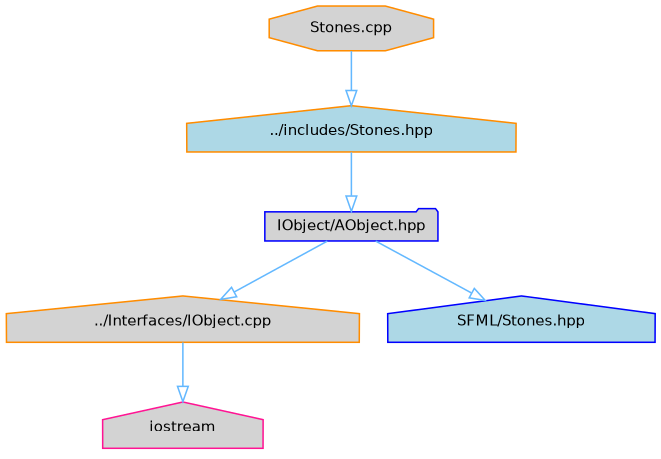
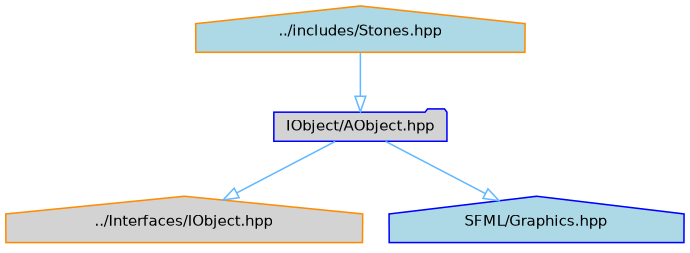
node "Stones.cpp": removed
node "../Interfaces/IObject.cpp": label "../Interfaces/IObject.cpp" -> "../Interfaces/IObject.hpp"
node "SFML/Stones.hpp": label "SFML/Stones.hpp" -> "SFML/Graphics.hpp"
node "iostream": removed
